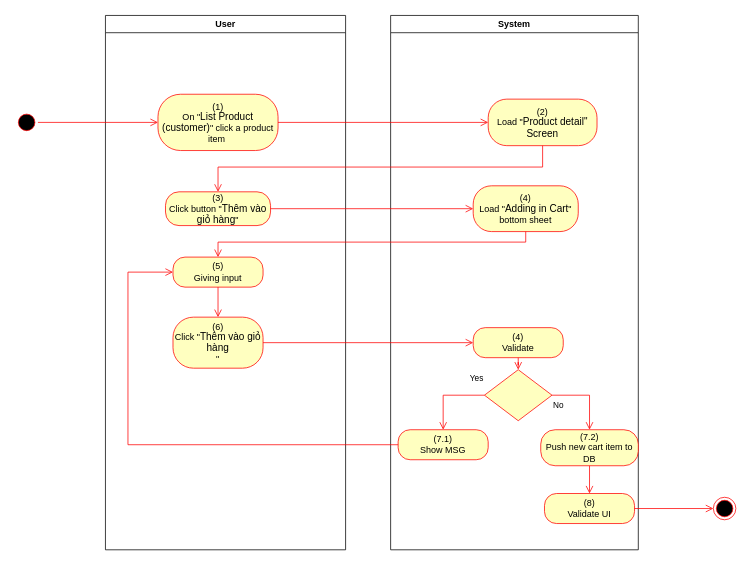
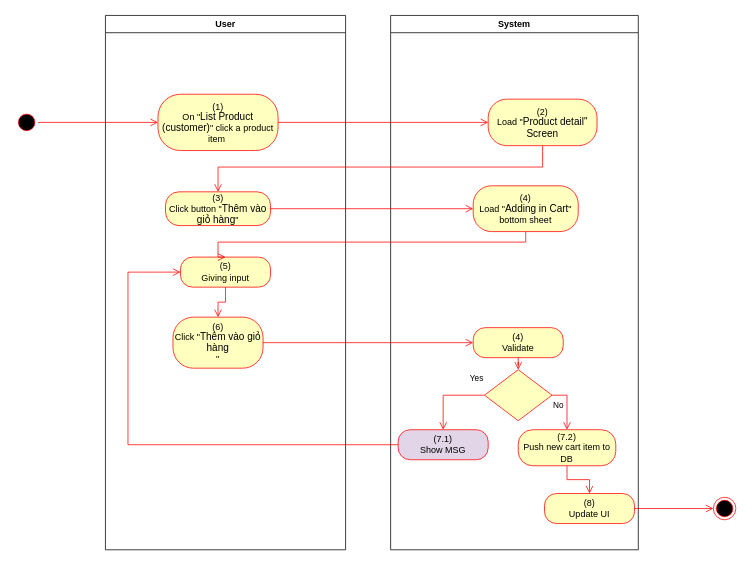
node "(5) Giving input": moved (218, 272) -> (225, 272)
node "(7.1) Show MSG": fillcolor #ffffc0 -> #e1d5e7
node "(7.2) Push new cart item to DB": moved (589, 447) -> (567, 447)
node "(8) Validate UI": label "(8) Validate UI" -> "(8) Update UI"
